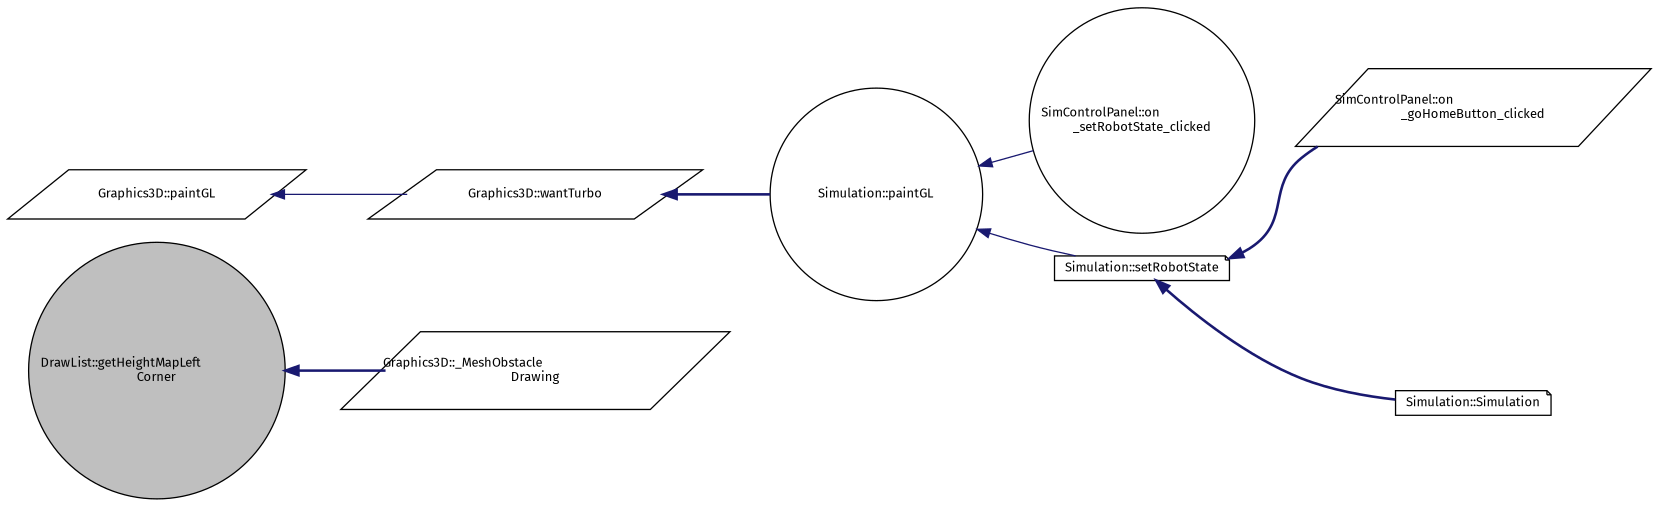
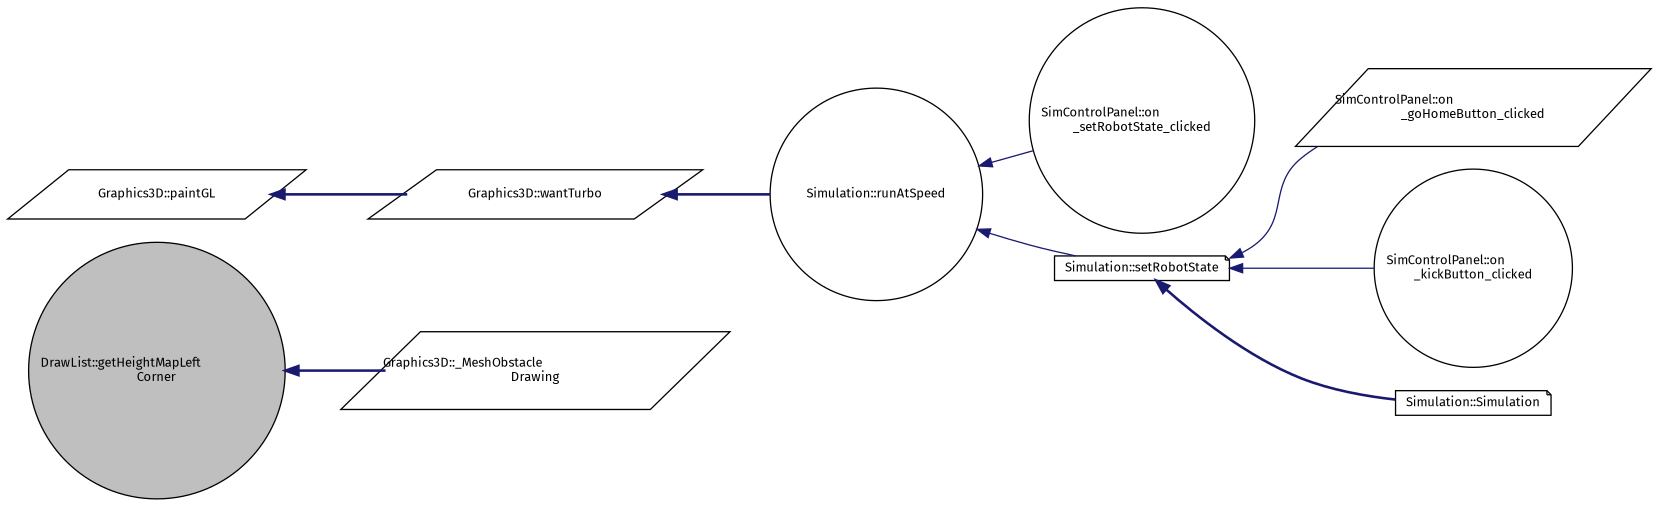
edge "Graphics3D::wantTurbo" -> "Graphics3D::paintGL": style solid -> bold
node "Simulation::paintGL": label "Simulation::paintGL" -> "Simulation::runAtSpeed"
edge "SimControlPanel::on _goHomeButton_clicked" -> "Simulation::setRobotState": style bold -> solid
node "SimControlPanel::on _kickButton_clicked": added
